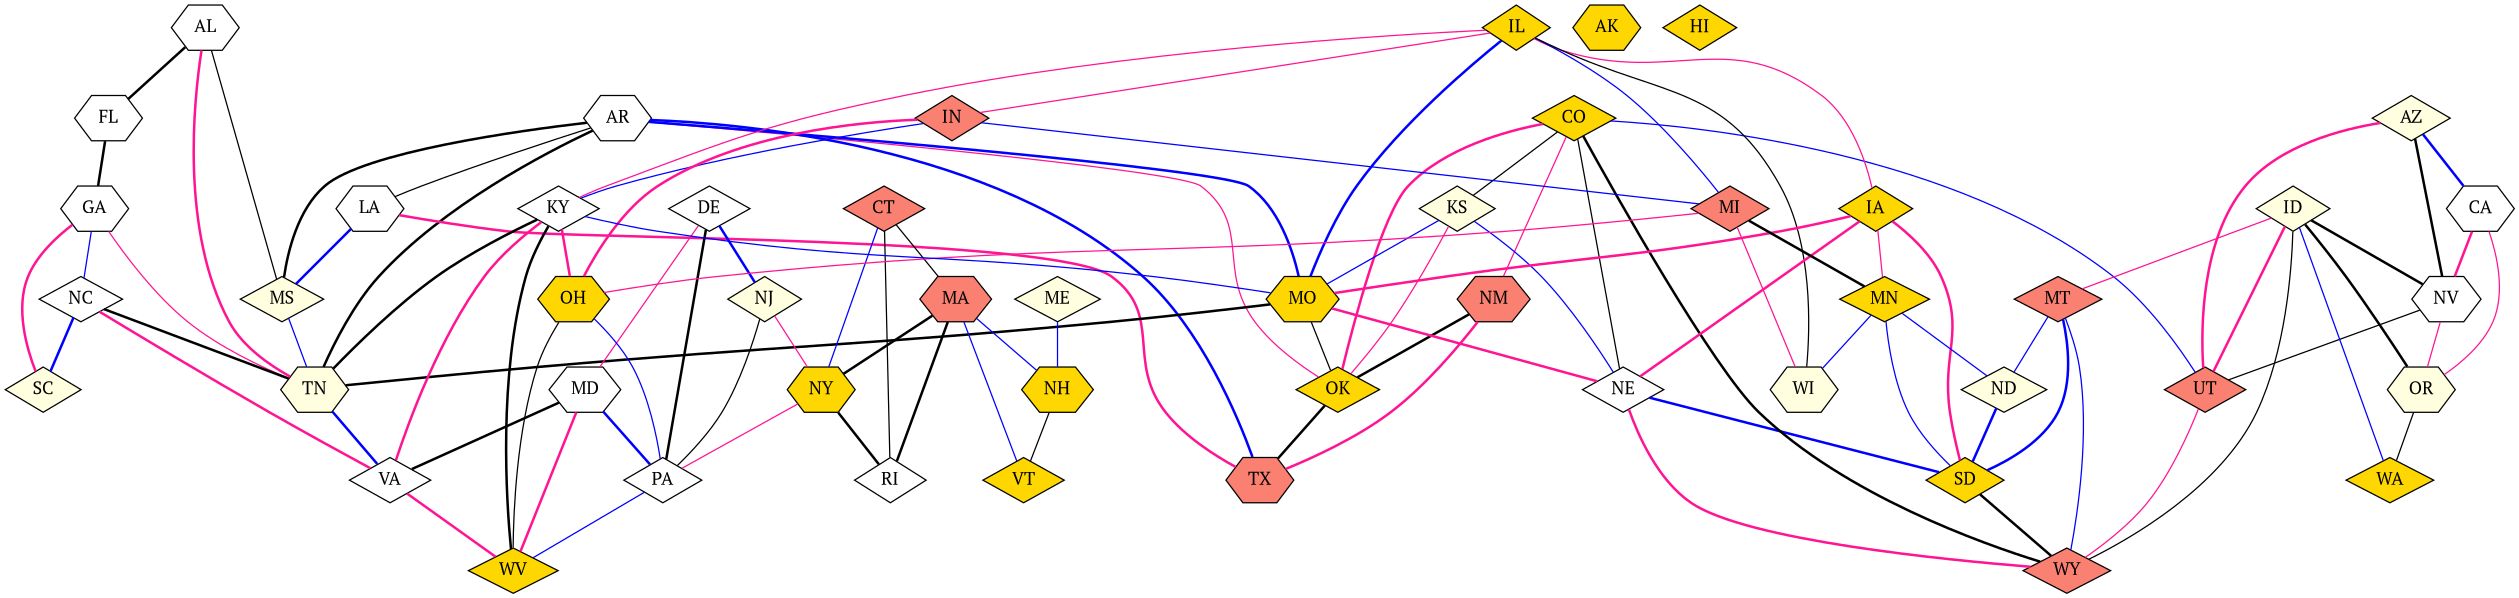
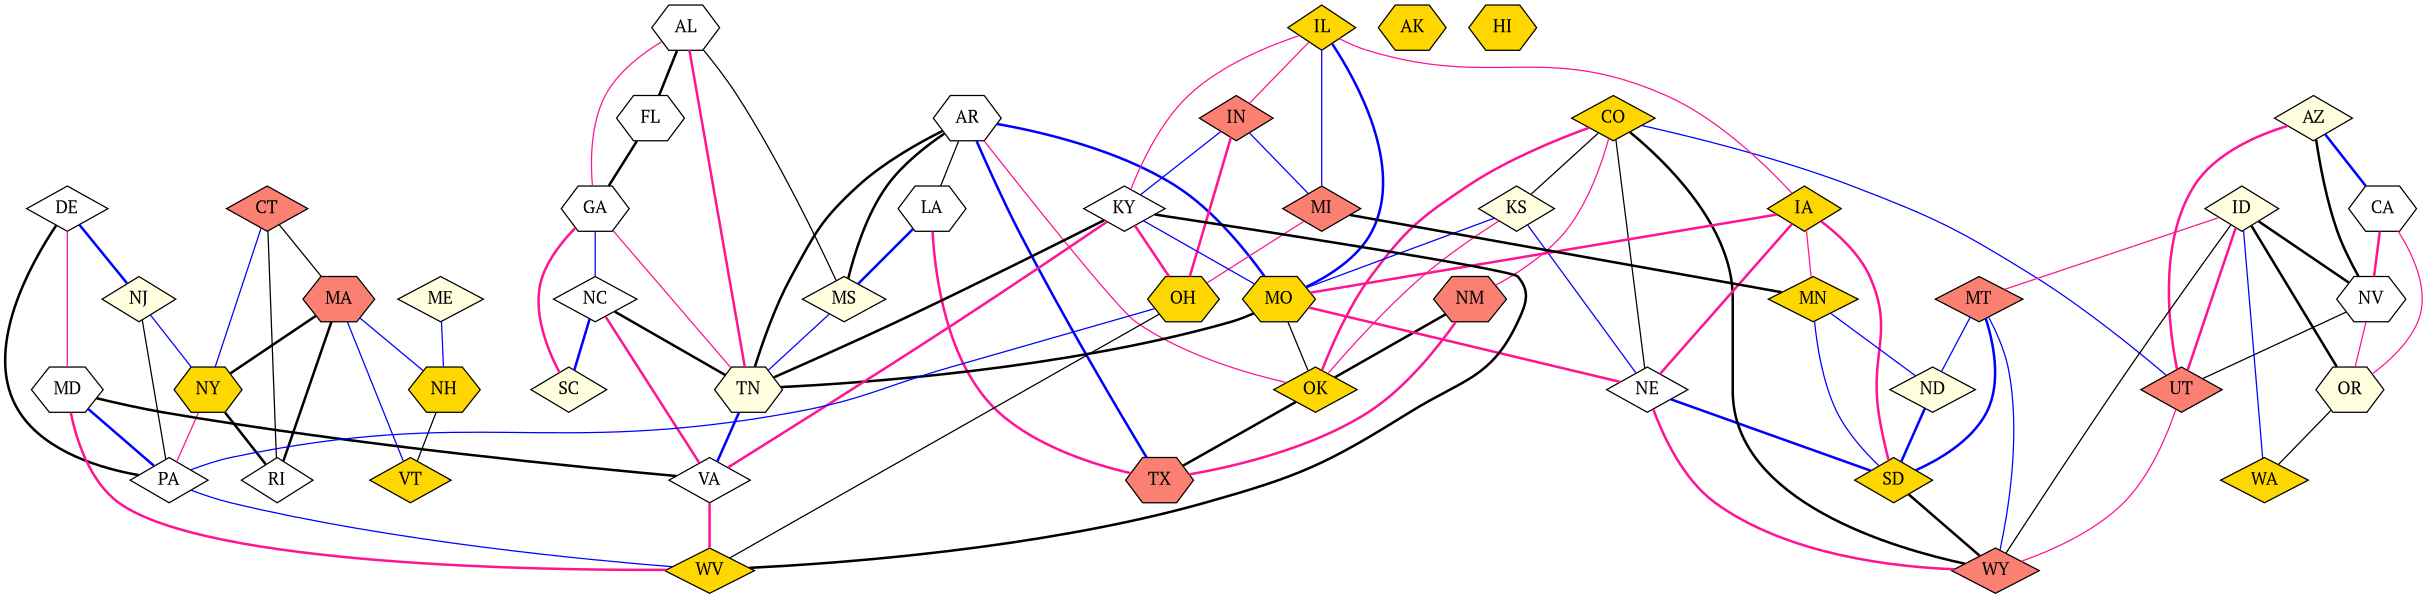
node "HI": shape diamond -> hexagon
edge "AL" -- "GA": added
edge "NJ" -- "NY": color deeppink -> blue
node "WI": removed
